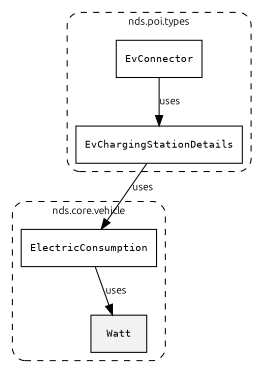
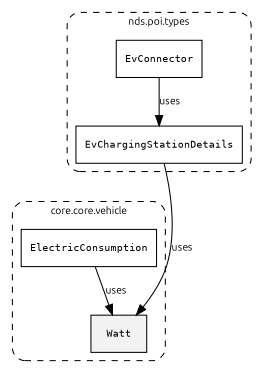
edge "EvChargingStationDetails" -> "ElectricConsumption": now "EvChargingStationDetails" -> "Watt"
cluster "nds.core.vehicle": label "nds.core.vehicle" -> "core.core.vehicle"
